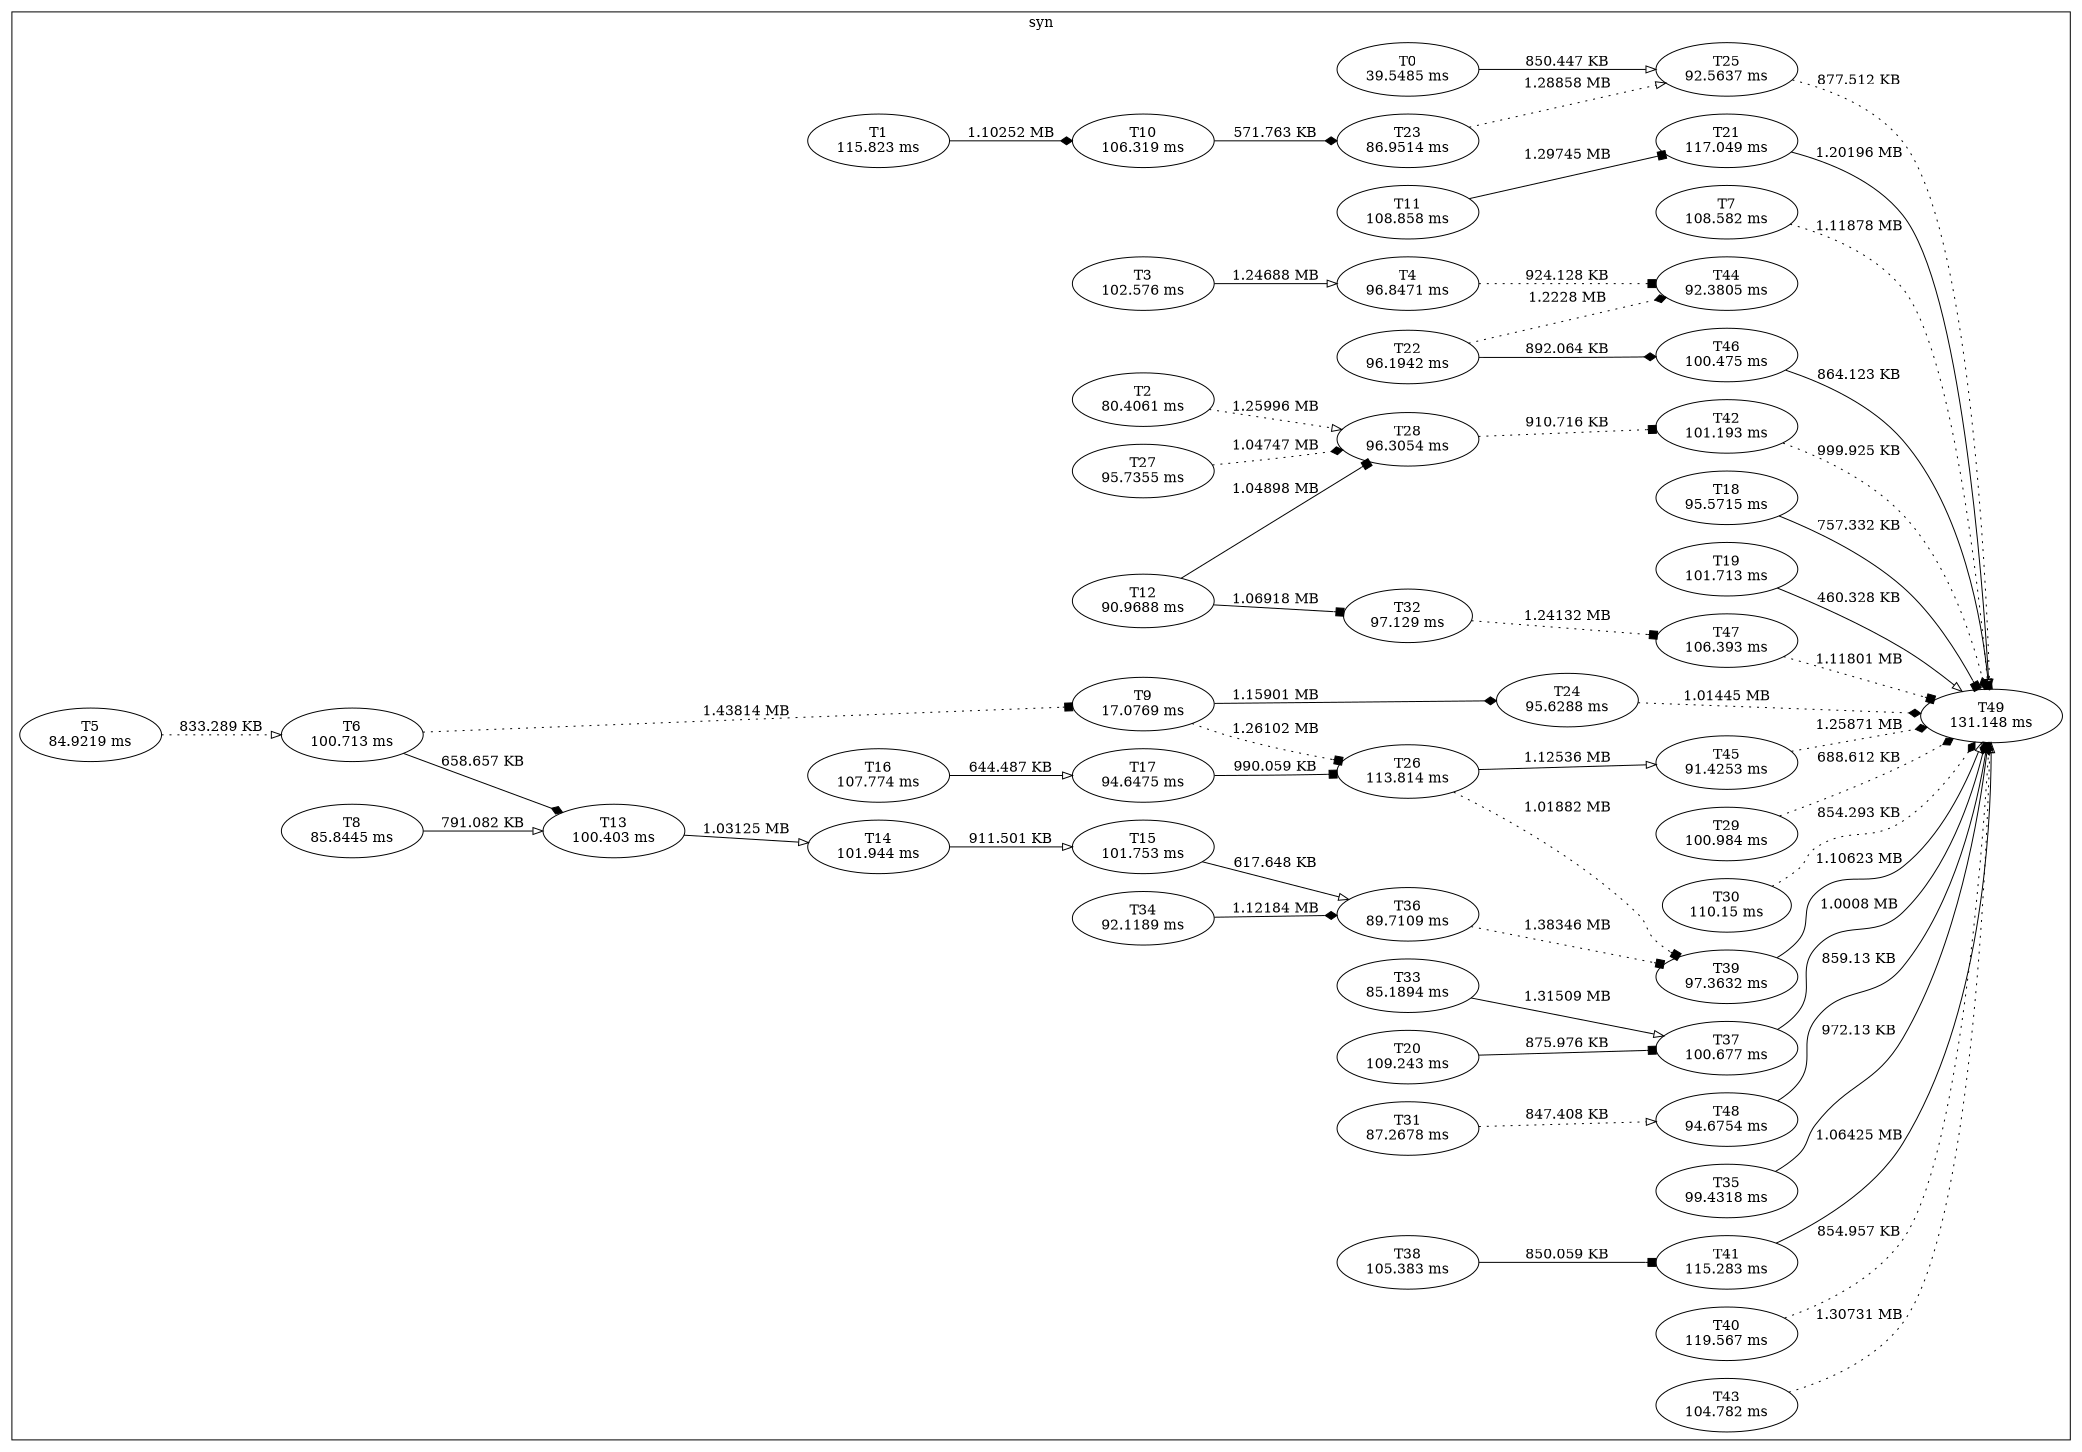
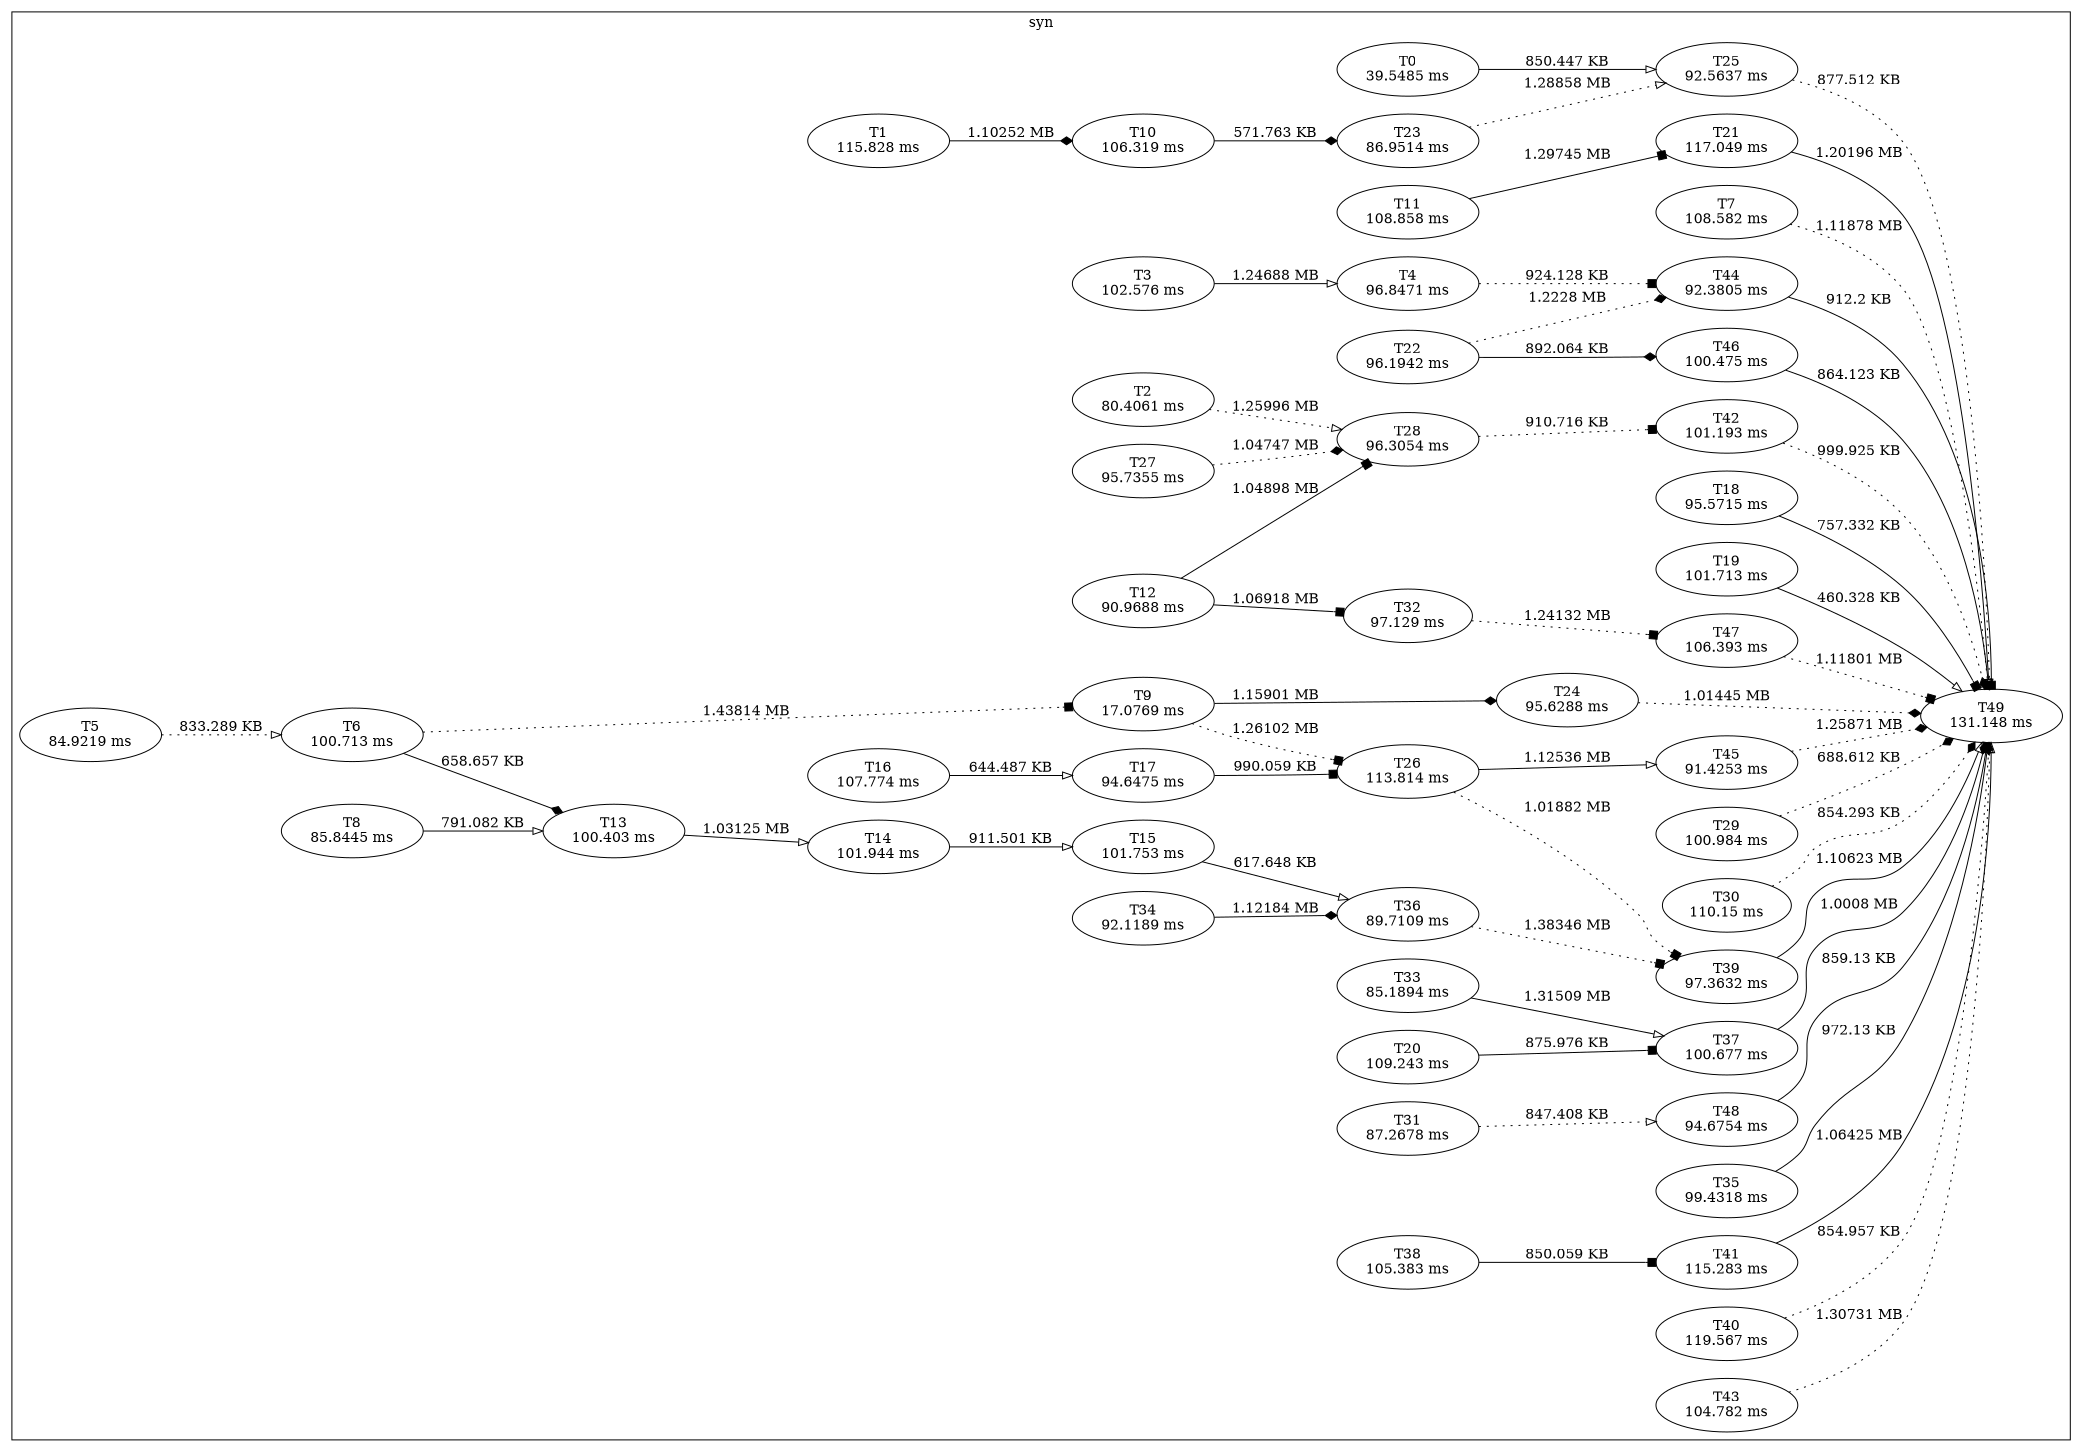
node "T1": text "115.823 ms" -> "115.828 ms"
edge "T44" -> "T49": added, label "912.2 KB"
